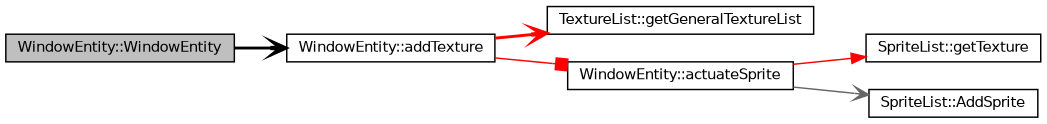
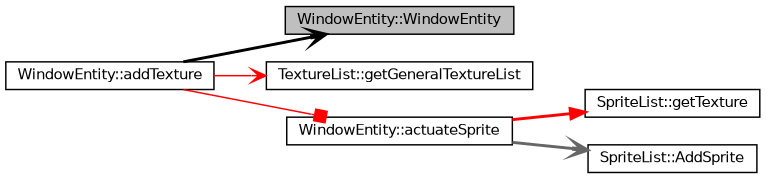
edge "WindowEntity::addTexture" -> "TextureList::getGeneralTextureList": style bold -> solid
edge "WindowEntity::WindowEntity" -> "WindowEntity::addTexture": reversed
edge "WindowEntity::actuateSprite" -> "SpriteList::getTexture": style solid -> bold
edge "WindowEntity::actuateSprite" -> "SpriteList::AddSprite": style solid -> bold
